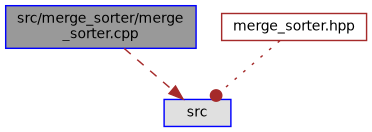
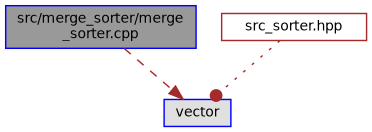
node "merge_sorter.hpp": label "merge_sorter.hpp" -> "src_sorter.hpp"
node "src": label "src" -> "vector"
